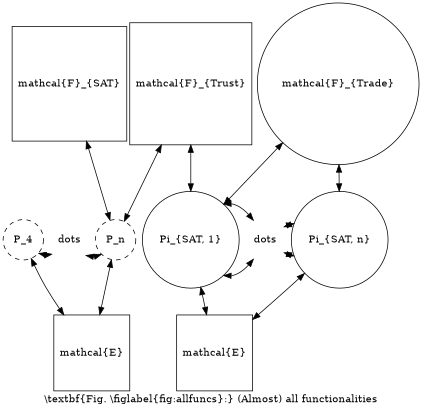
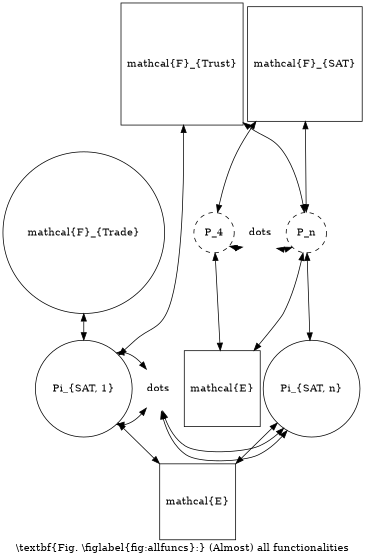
edge "mathcal{F}_{SAT}" -- "P_4": added
edge "mathcal{F}_{Trade}" -- "Pi_{SAT, n}": now "P_n" -- "Pi_{SAT, n}"
